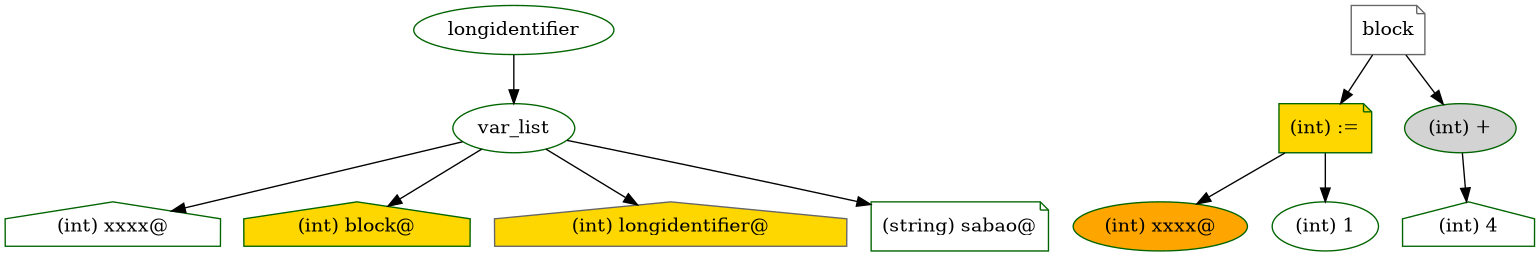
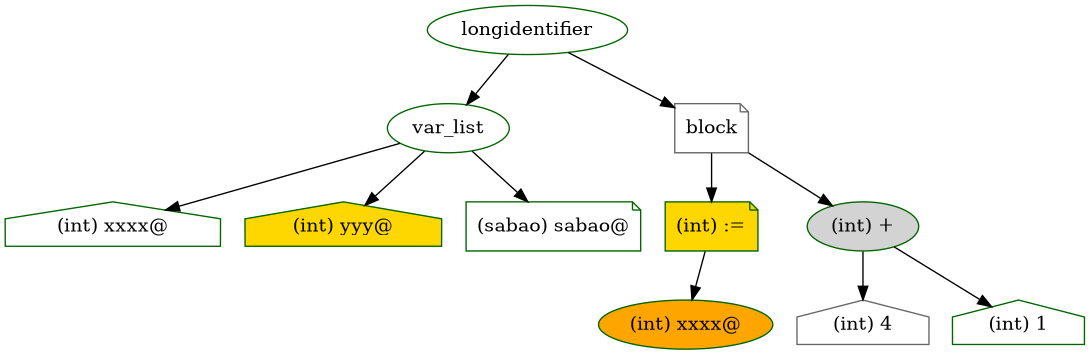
edge "longidentifier" -> "block": added
edge "(int) :=" -> "(int) 1": now "(int) +" -> "(int) 1"
node "(int) block@": label "(int) block@" -> "(int) yyy@"
node "(int) longidentifier@": removed
node "(string) sabao@": label "(string) sabao@" -> "(sabao) sabao@"
node "(int) 1": shape ellipse -> house
node "(int) 4": color darkgreen -> gray40
